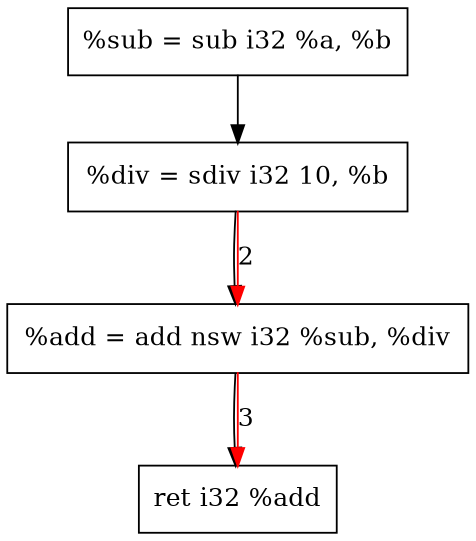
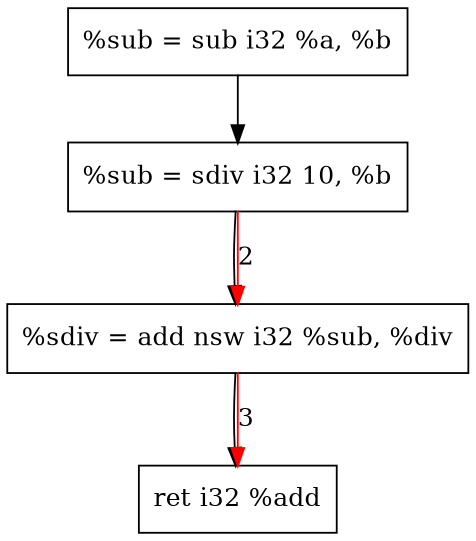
node "%div = sdiv i32 10, %b": label "%div = sdiv i32 10, %b" -> "%sub = sdiv i32 10, %b"
node "%add = add nsw i32 %sub, %div": label "%add = add nsw i32 %sub, %div" -> "%sdiv = add nsw i32 %sub, %div"
